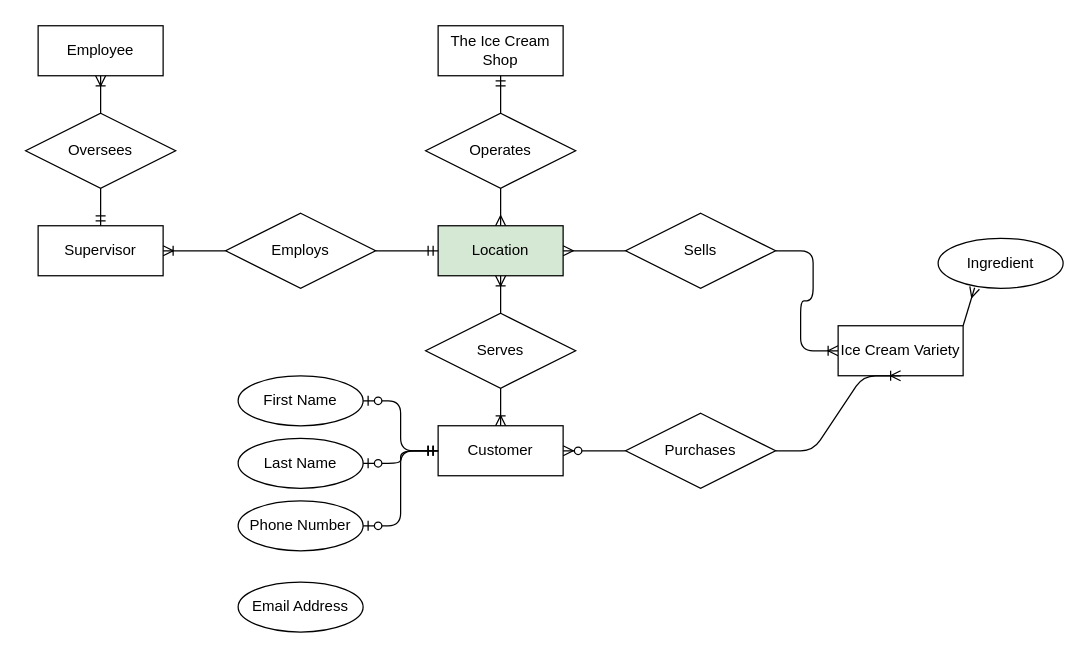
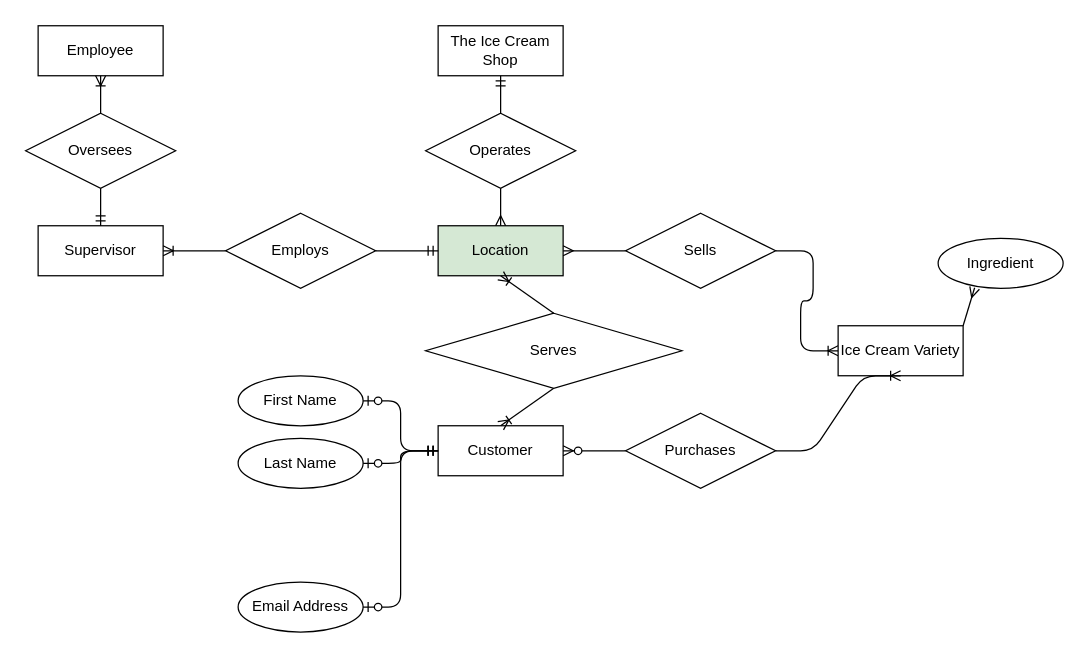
node "Serves": size 150x75 -> 256x75
node "Phone Number": removed
edge "Customer" -- "Phone Number": removed
edge "Customer" -- "Email Address": added
